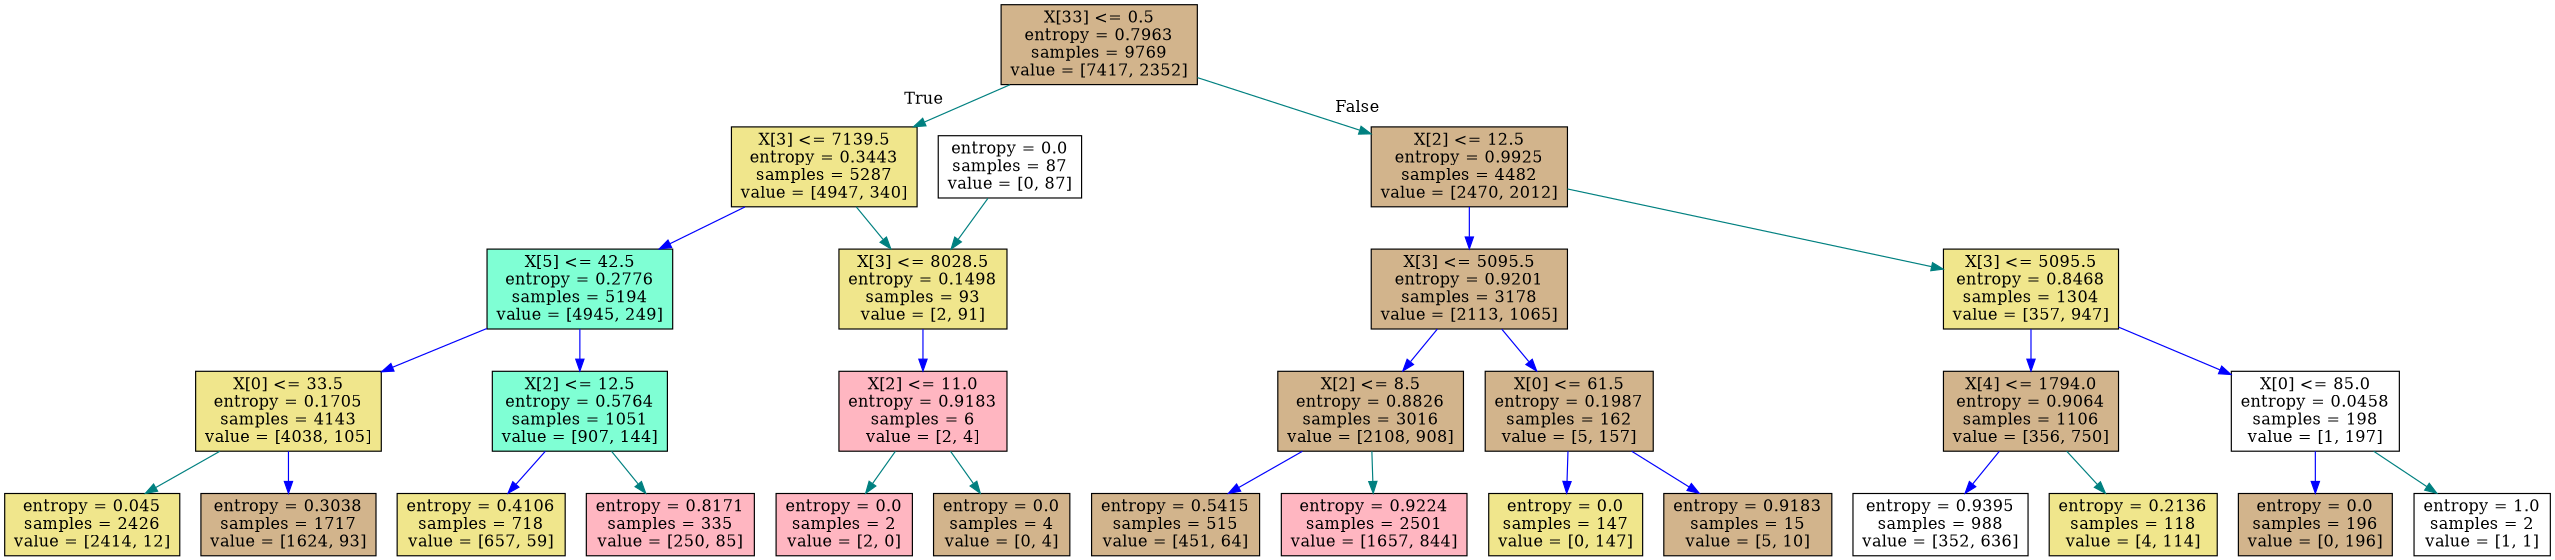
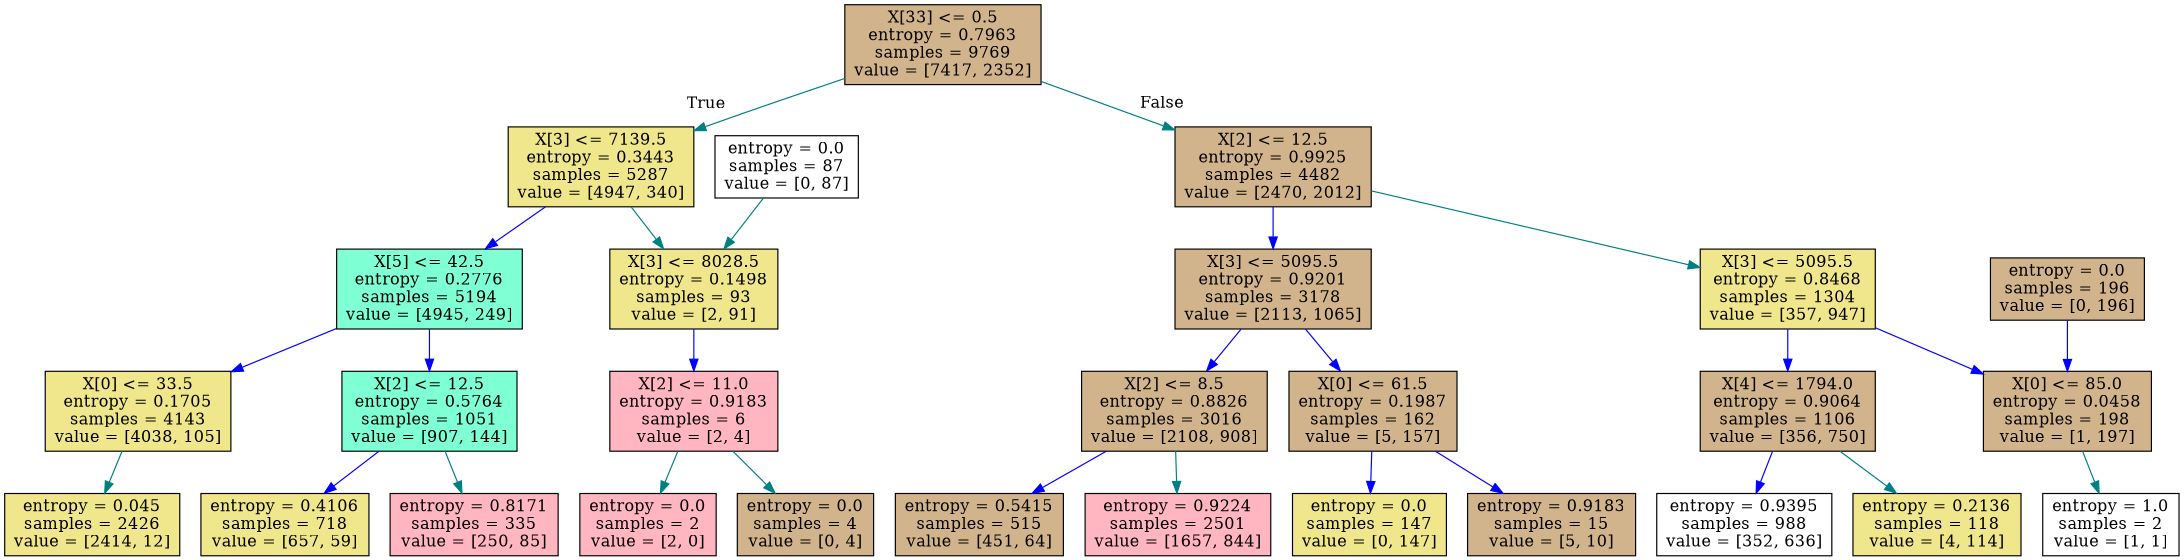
node "X[0] <= 85.0 entropy = 0.0458 samples = 198 value = [1, 197]": fillcolor white -> tan
edge "X[0] <= 85.0 entropy = 0.0458 samples = 198 value = [1, 197]" -> "entropy = 0.0 samples = 196 value = [0, 196]": reversed
node "entropy = 0.3038 samples = 1717 value = [1624, 93]": removed
